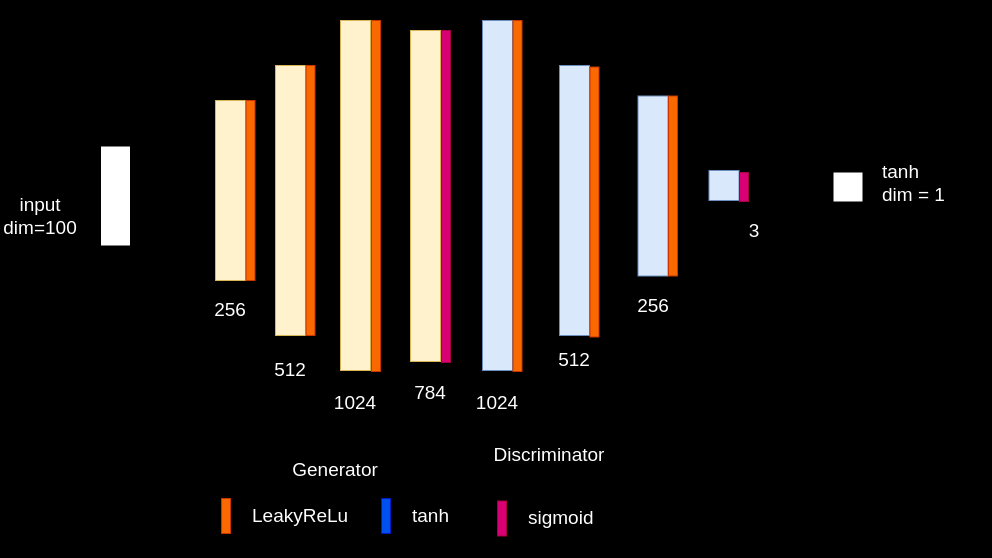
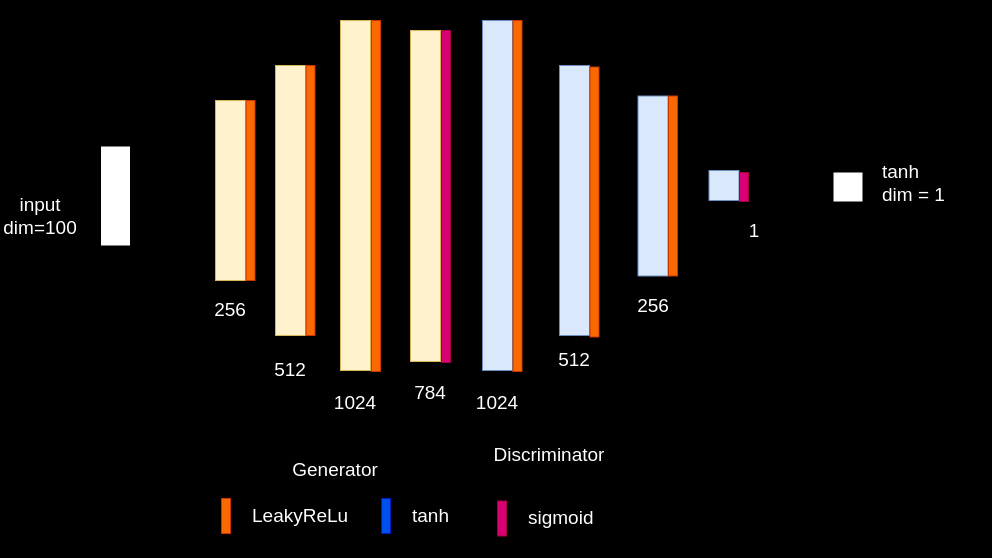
node "3": label "3" -> "1"
